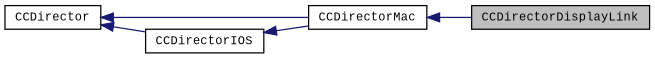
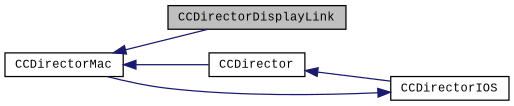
edge "CCDirectorMac" -> "CCDirector": reversed
